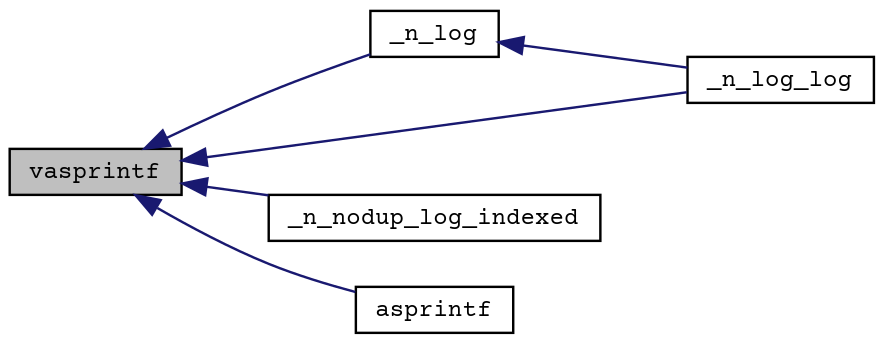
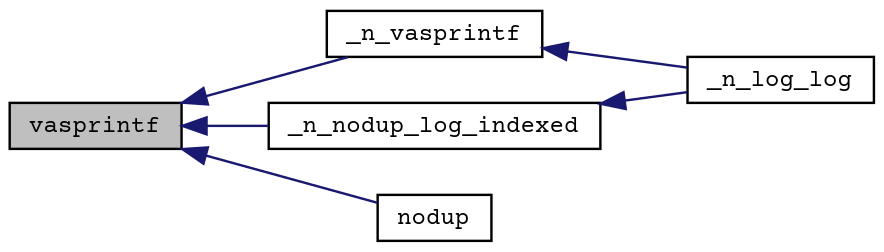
node "_n_log": label "_n_log" -> "_n_vasprintf"
edge "_n_log_log" -> "vasprintf": now "_n_log_log" -> "_n_nodup_log_indexed"
node "asprintf": label "asprintf" -> "nodup"
